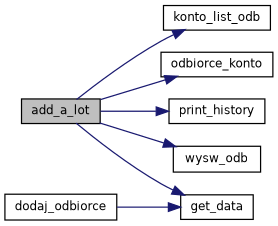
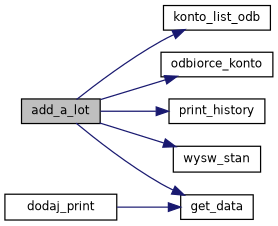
node "wysw_odb": label "wysw_odb" -> "wysw_stan"
node "dodaj_odbiorce": label "dodaj_odbiorce" -> "dodaj_print"
